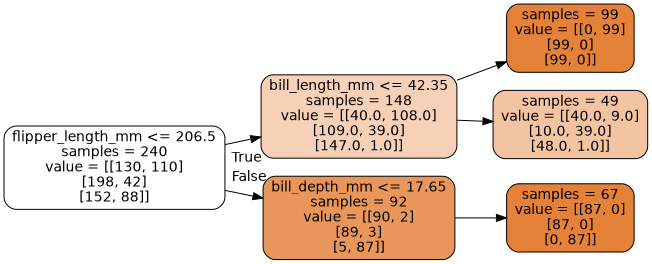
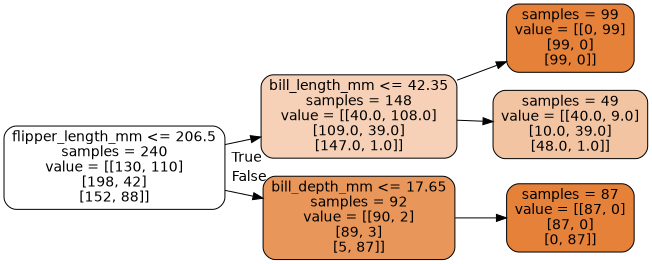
node "samples = 67 value = [[87, 0] [87, 0] [0, 87]]": label "samples = 67 value = [[87, 0] [87, 0] [0, 87]]" -> "samples = 87 value = [[87, 0] [87, 0] [0, 87]]"
